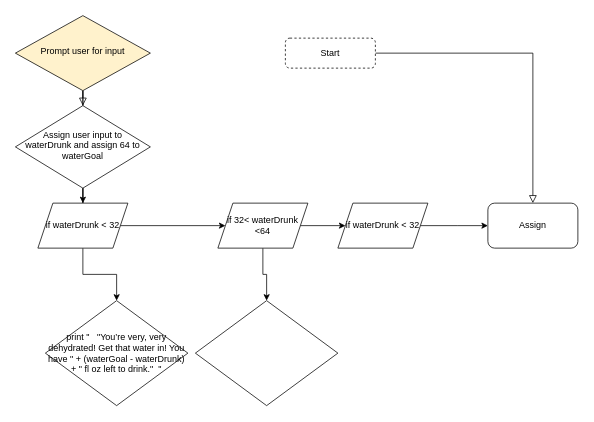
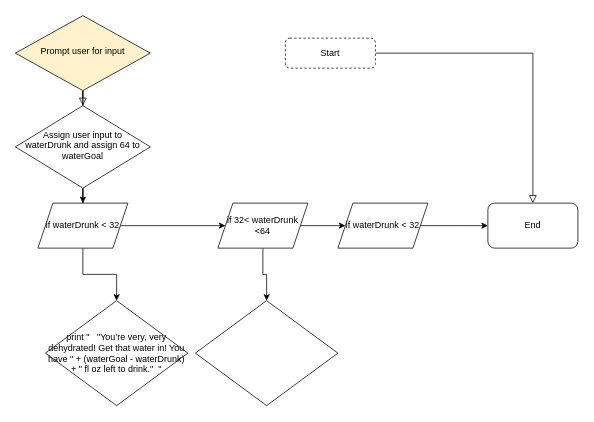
node "Assign": label "Assign" -> "End"
